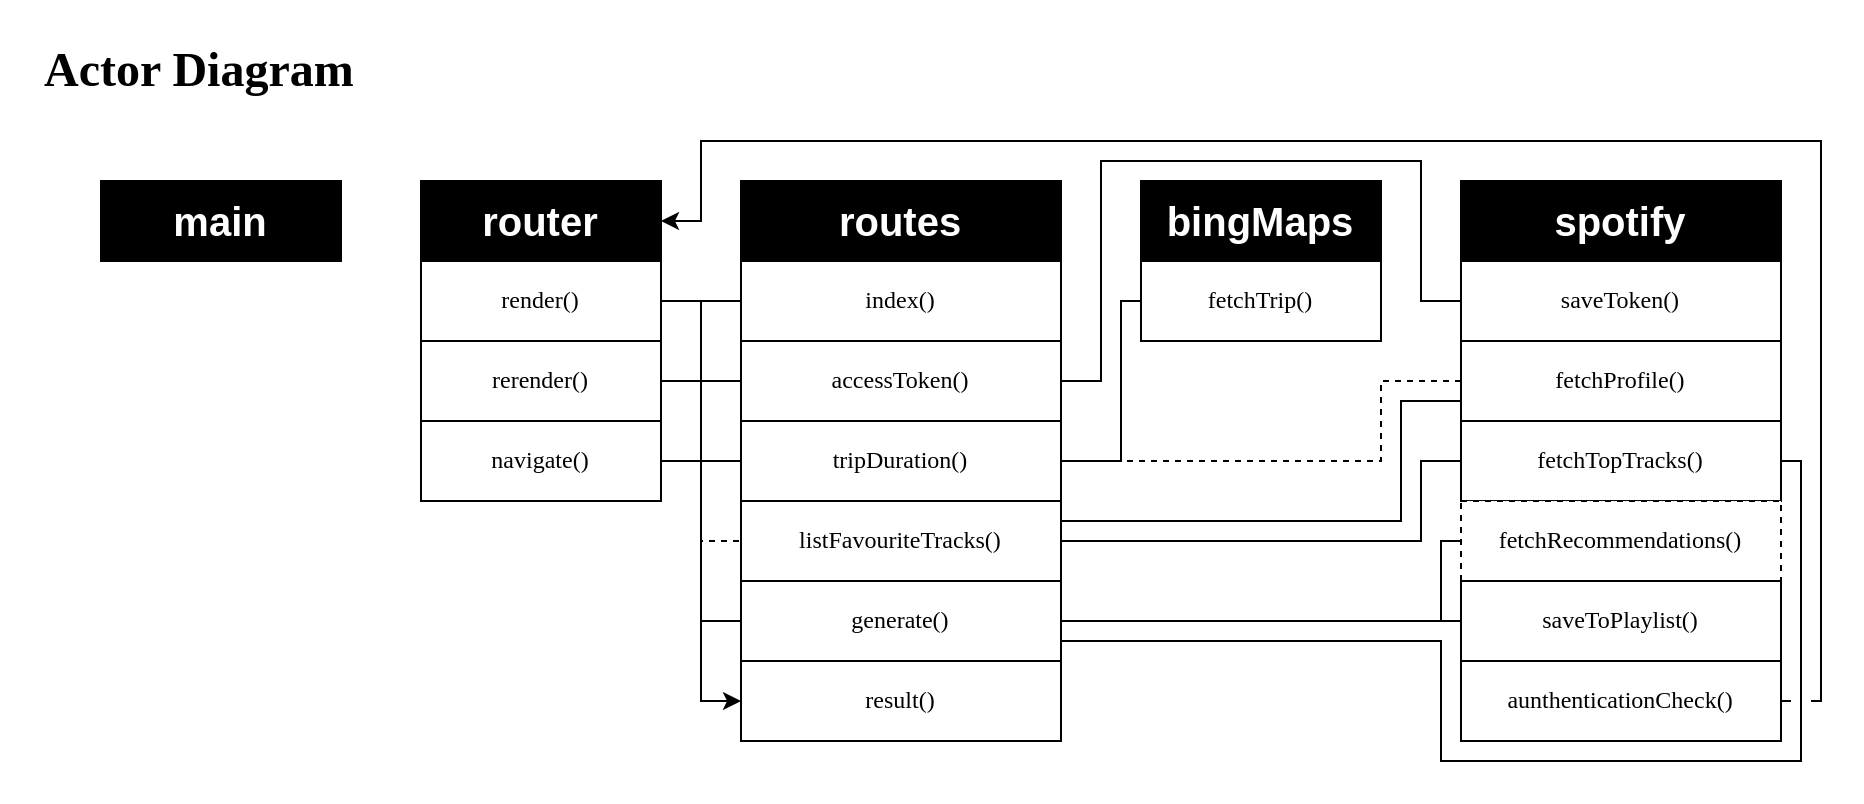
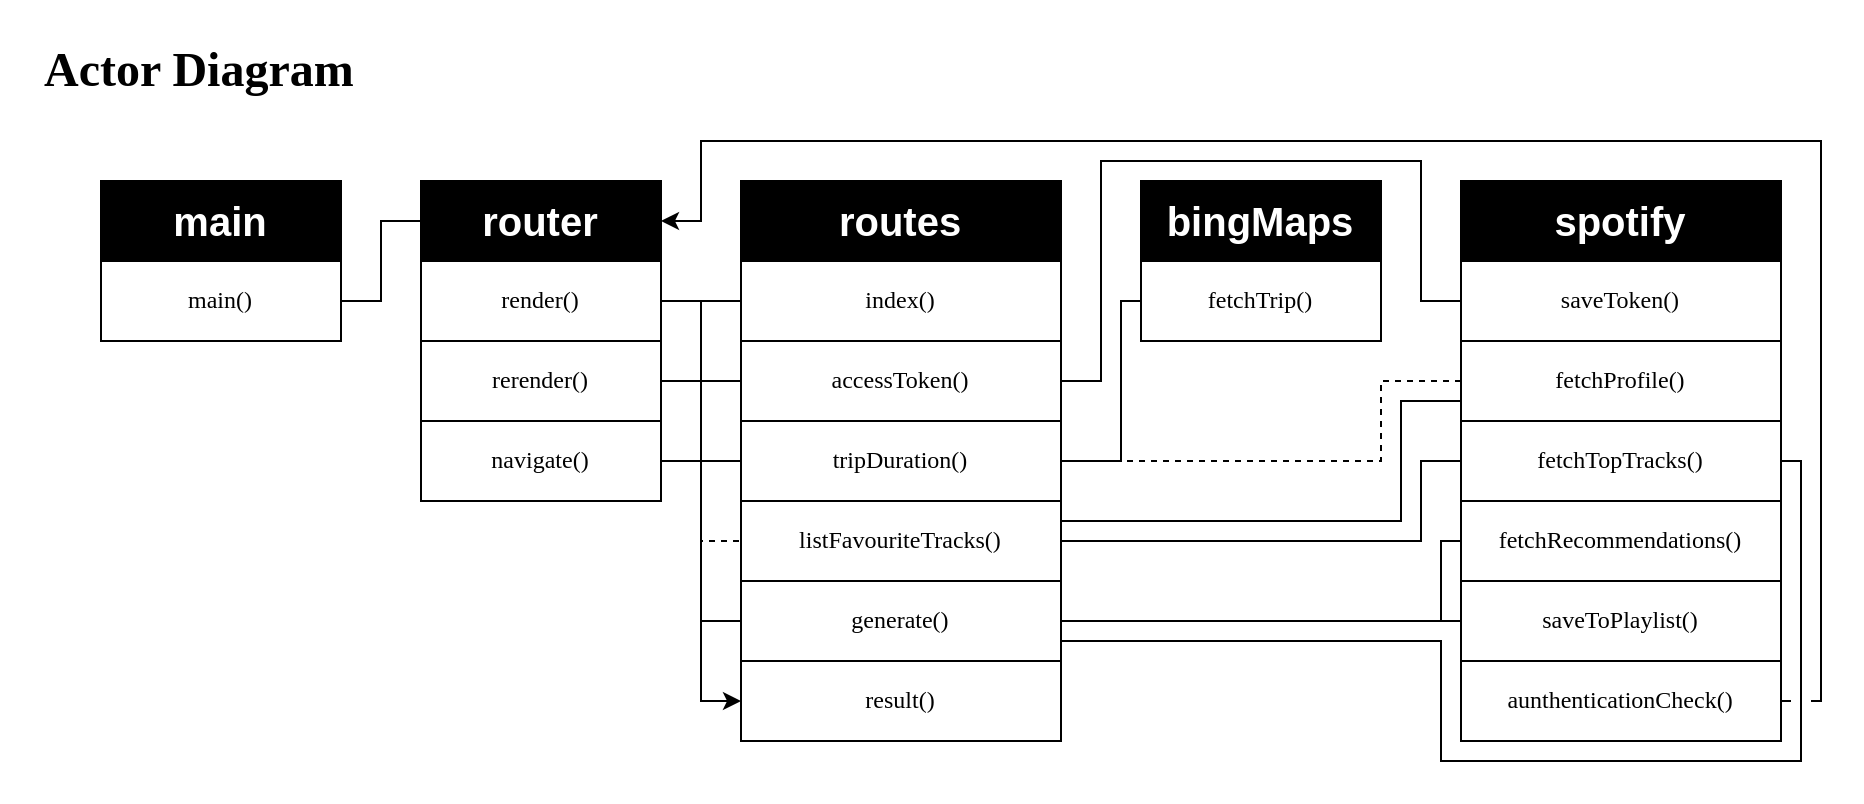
edge "router" -- "main()": added
node "main()": added
node "fetchRecommendations()": style dashed -> solid
